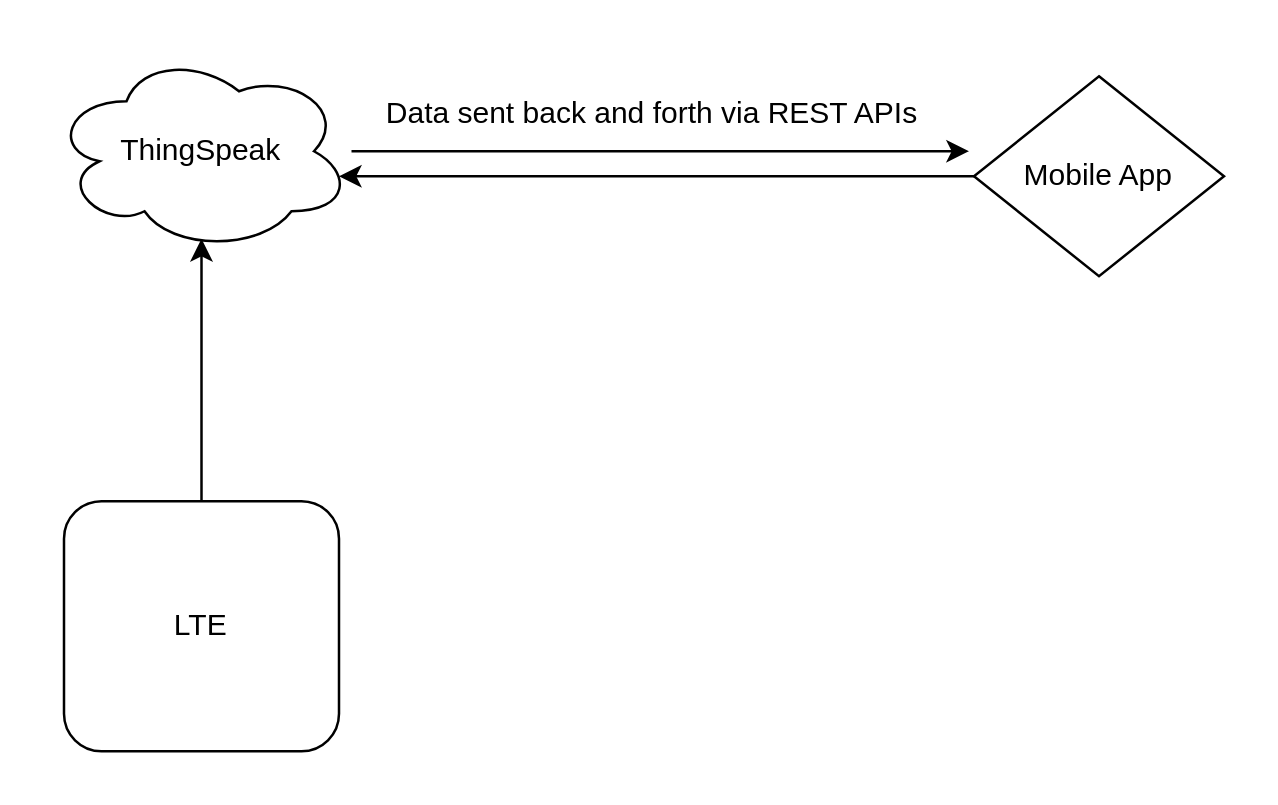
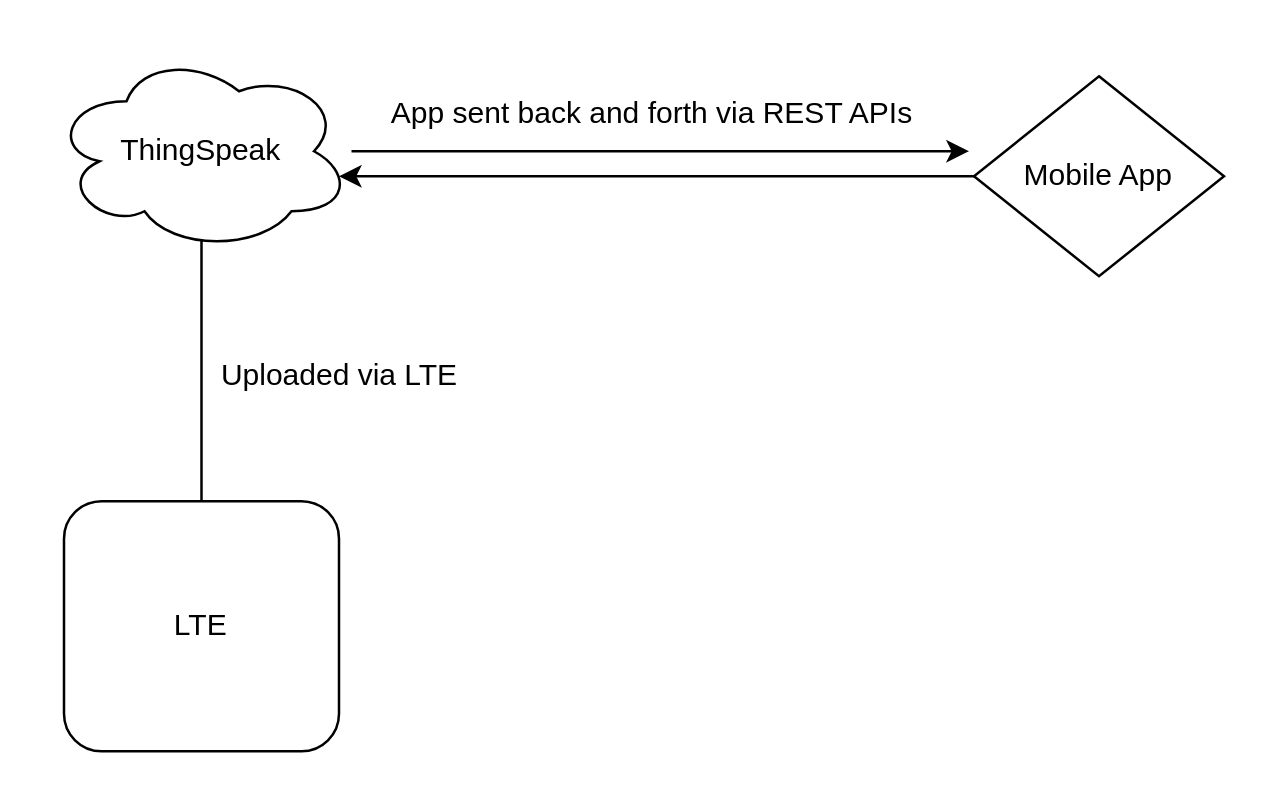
node "Data sent back and forth via REST APIs": label "Data sent back and forth via REST APIs" -> "App sent back and forth via REST APIs"
edge "LTE" -> "ThingSpeak": arrowhead classic -> none
node "Uploaded via LTE": added
